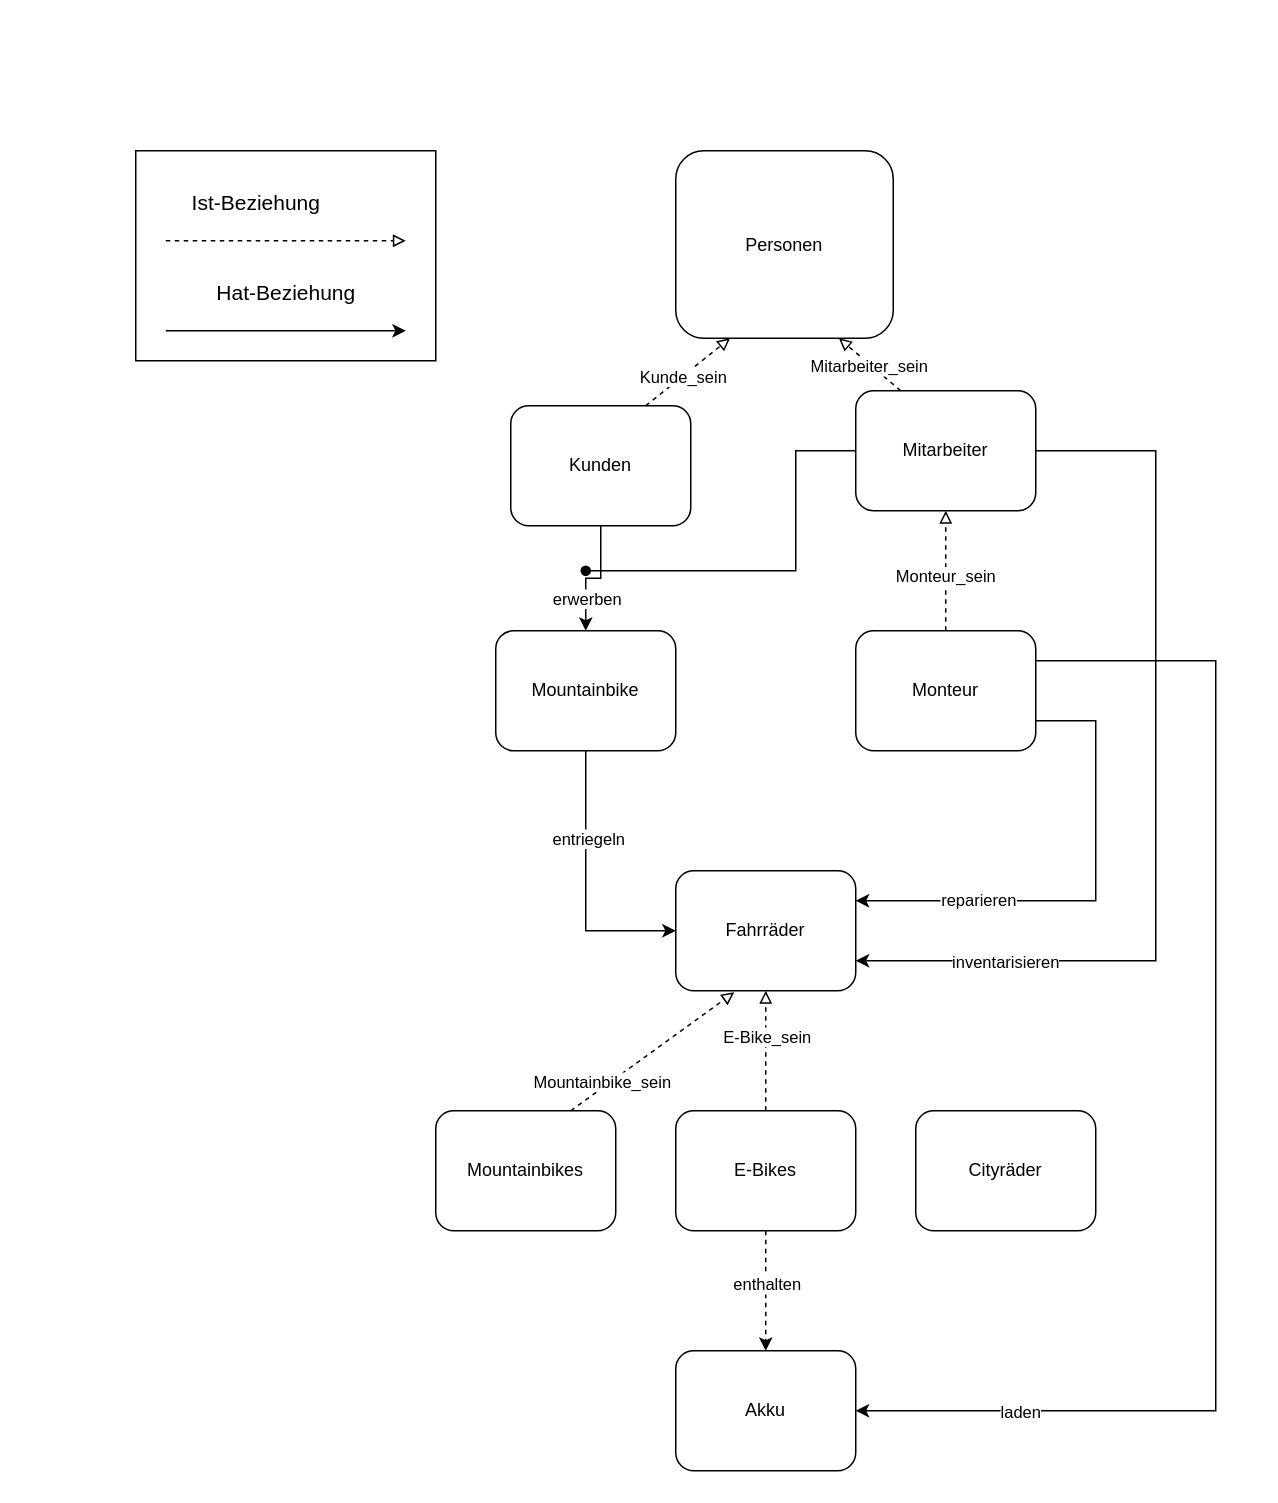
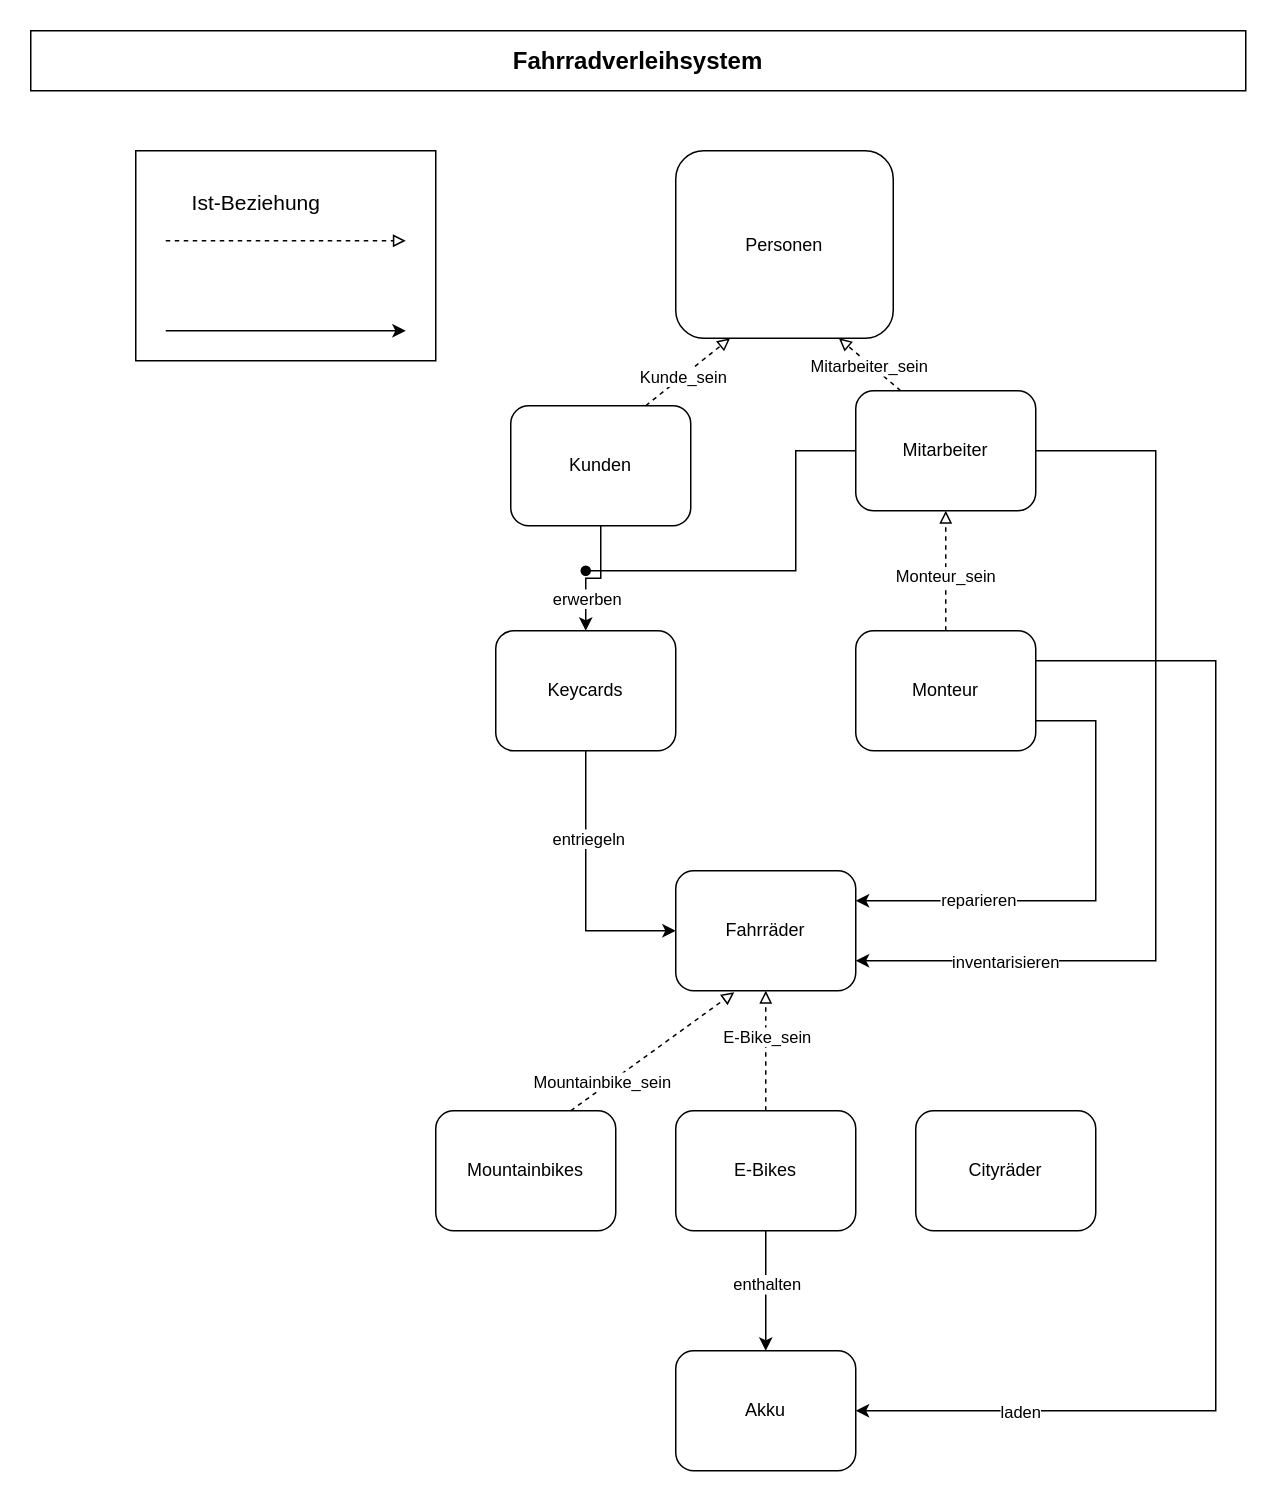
node "Fahrradverleihsystem": added
node "Hat-Beziehung": removed
node "Mountainbike": label "Mountainbike" -> "Keycards"
edge "E-Bikes" -> "Akku": style dashed -> solid
